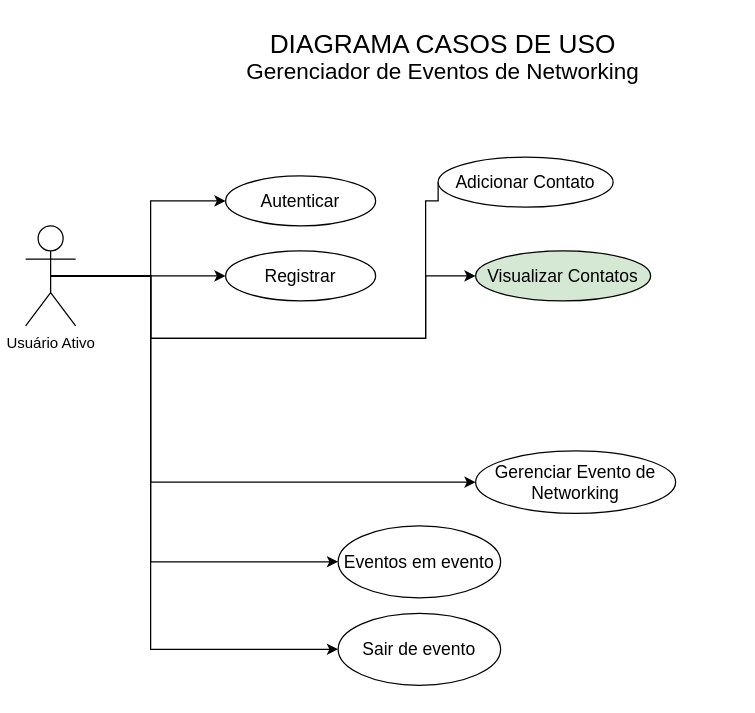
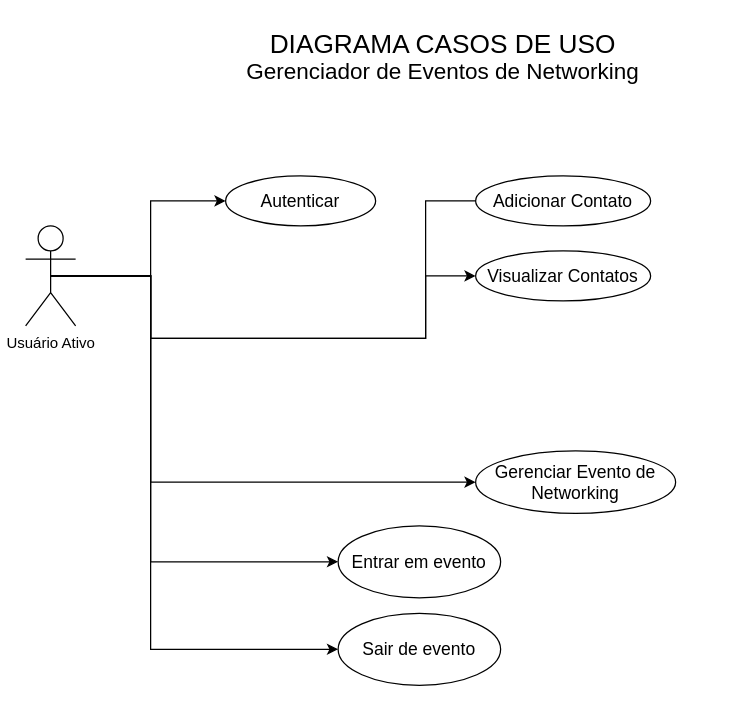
node "Adicionar Contato": moved (526, 182) -> (563, 201)
edge "Usuário Ativo" -> "Registrar": removed
node "Registrar": removed
node "Visualizar Contatos": fillcolor #d5e8d4 -> #ffffff
node "Eventos em evento": label "Eventos em evento" -> "Entrar em evento"
